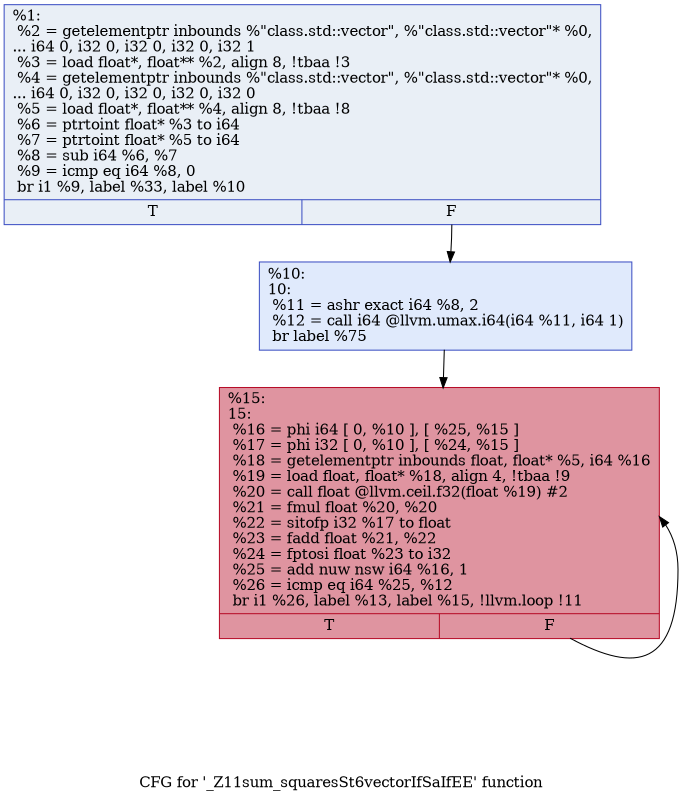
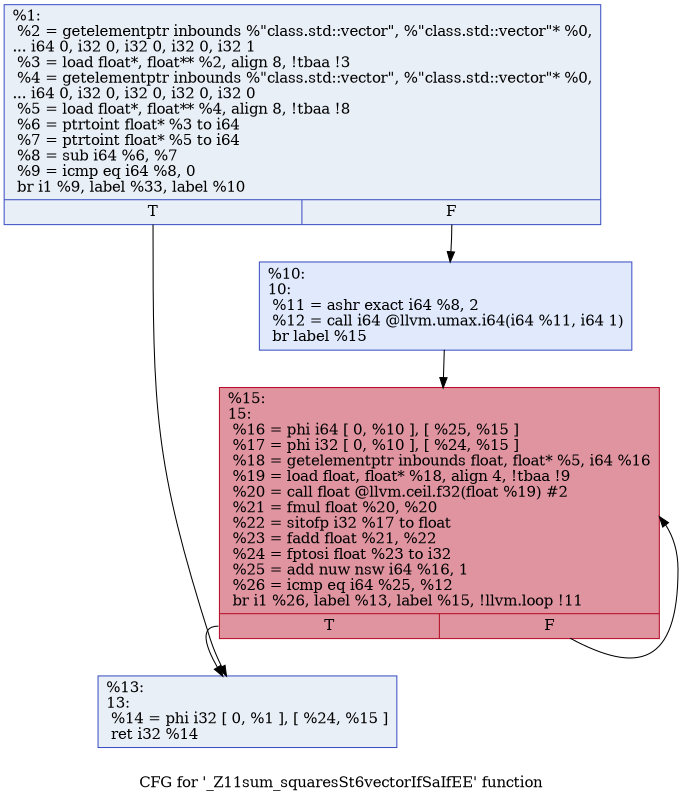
node "%10:": text "br label %75" -> "br label %15"
node "%13:": added
